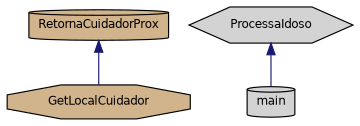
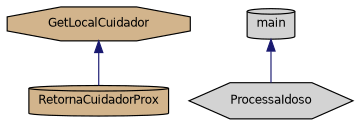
edge "GetLocalCuidador" -> "RetornaCuidadorProx": reversed
edge "main" -> "ProcessaIdoso": reversed
